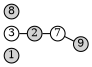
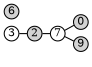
node "8": label "8" -> "6"
node "0": added
node "1": removed
